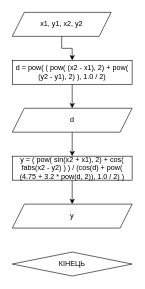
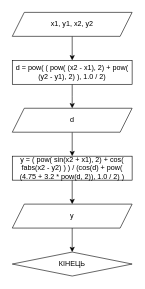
node "x1, y1, x2, y2": size 99x24 -> 120x24
edge "y" -> "КІНЕЦЬ": added
